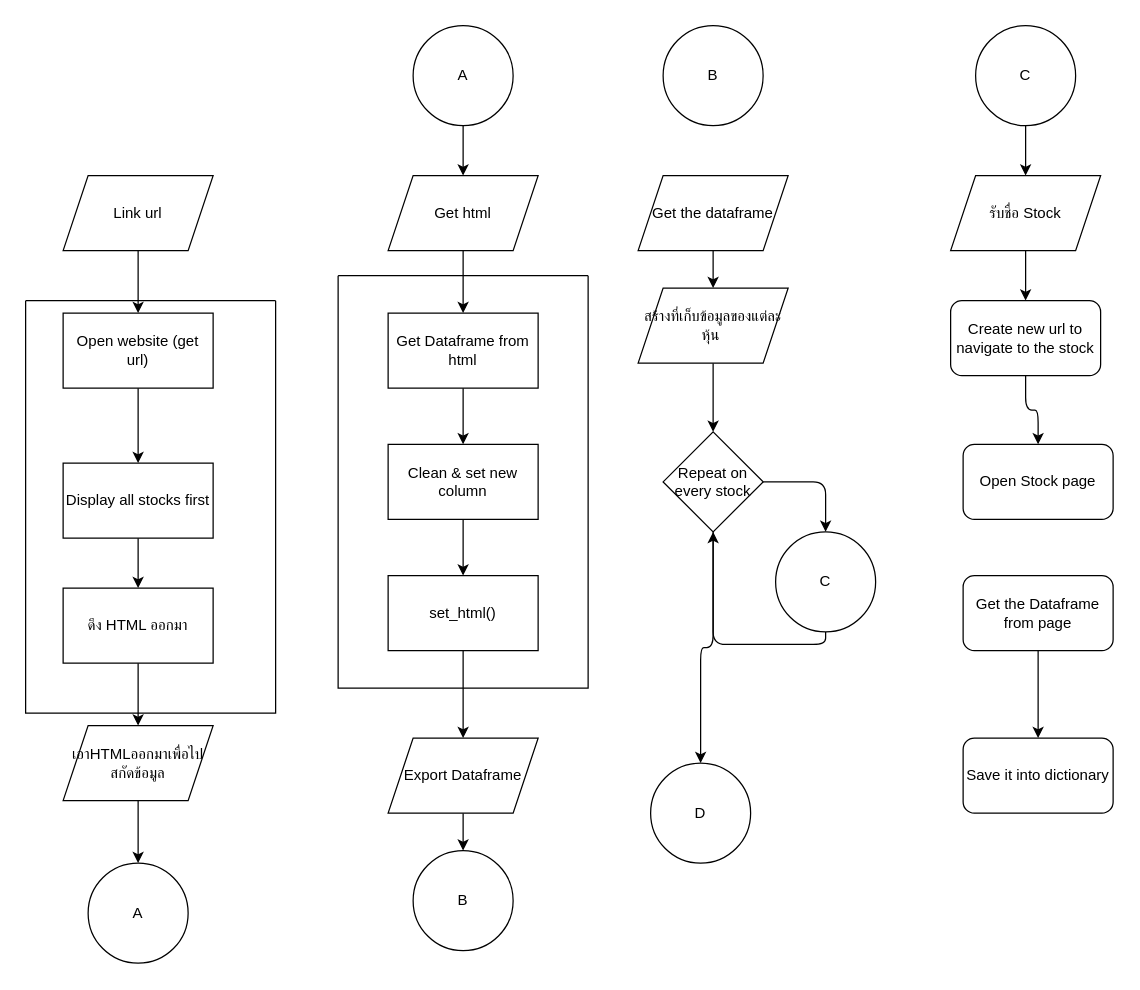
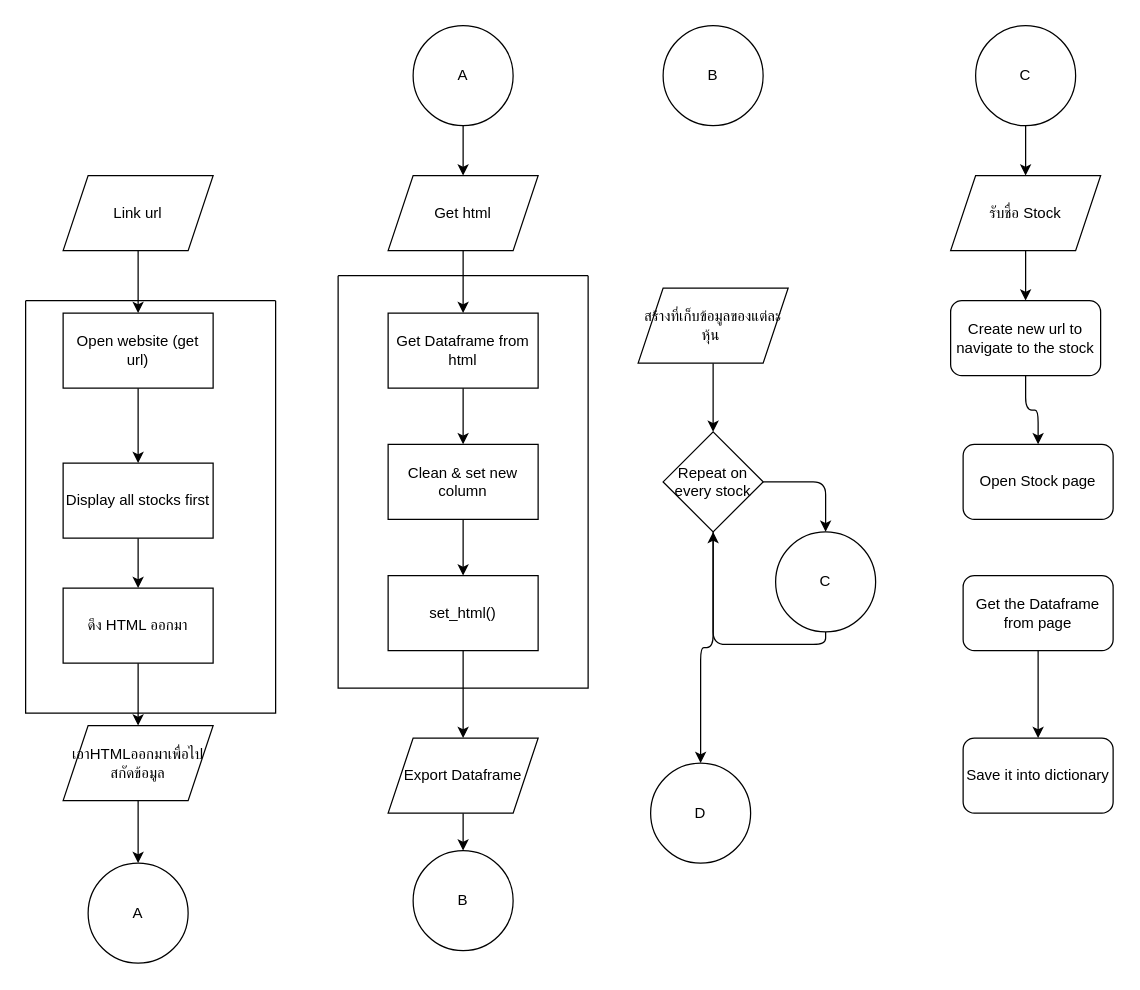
node "Get the dataframe": removed
edge "Get the dataframe" -> "สร้างที่เก็บข้อมูลของแต่ละหุ้น": removed
